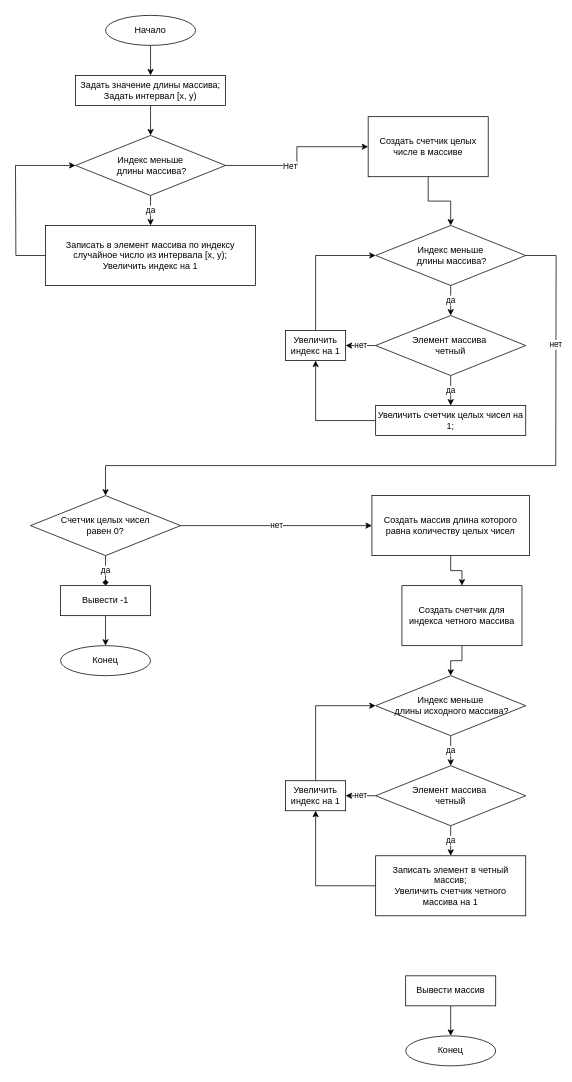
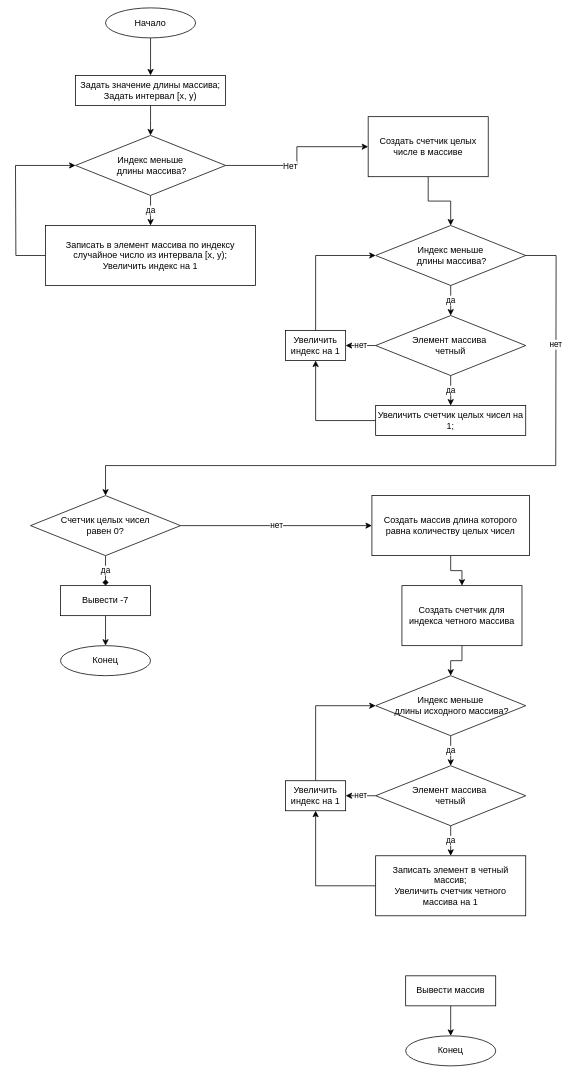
node "Начало": moved (150, 30) -> (150, 23)
node "Вывести -1": label "Вывести -1" -> "Вывести -7"
